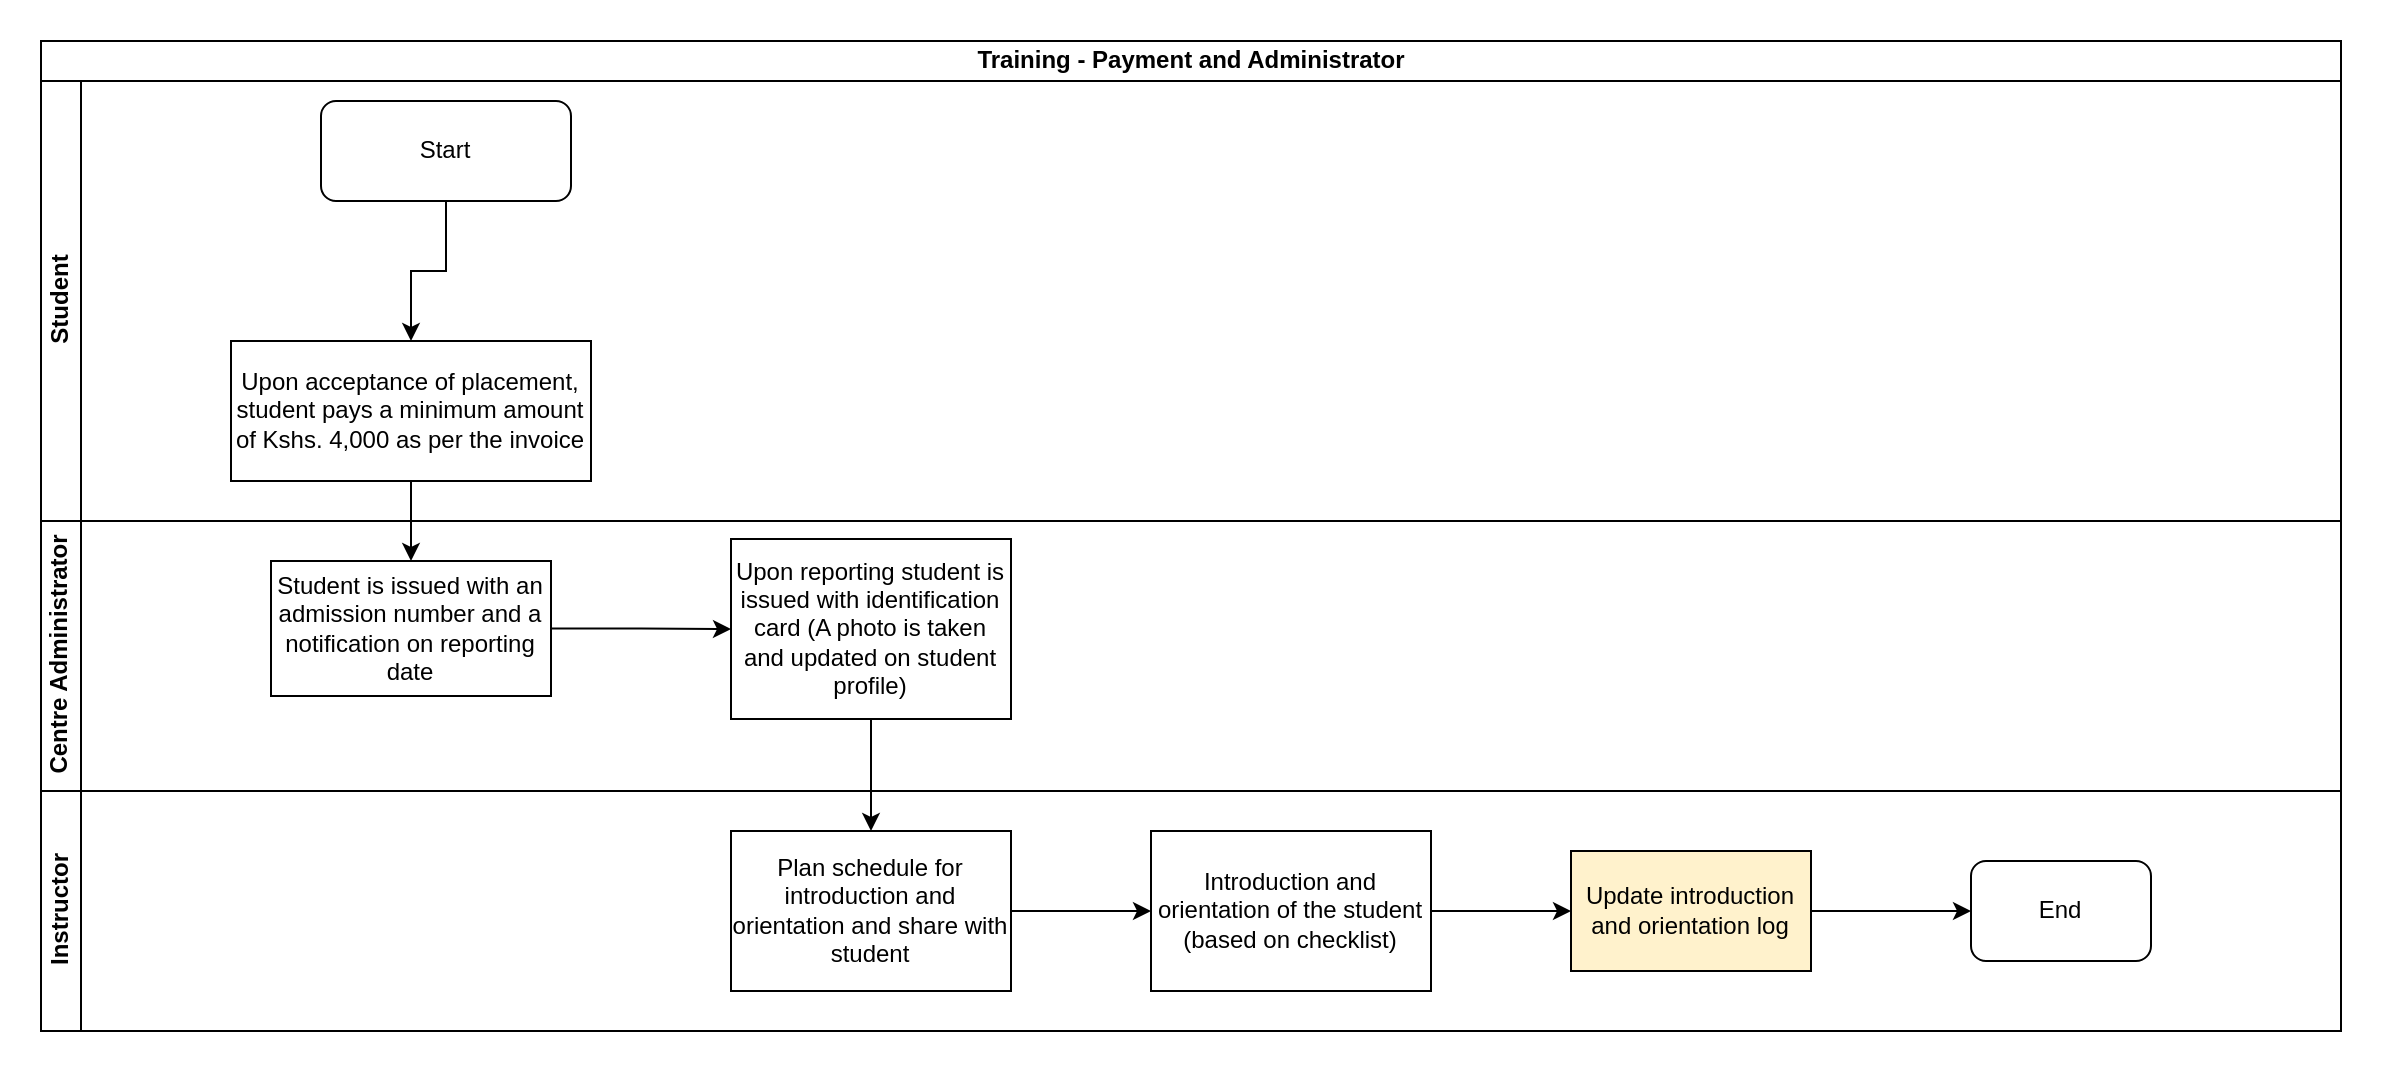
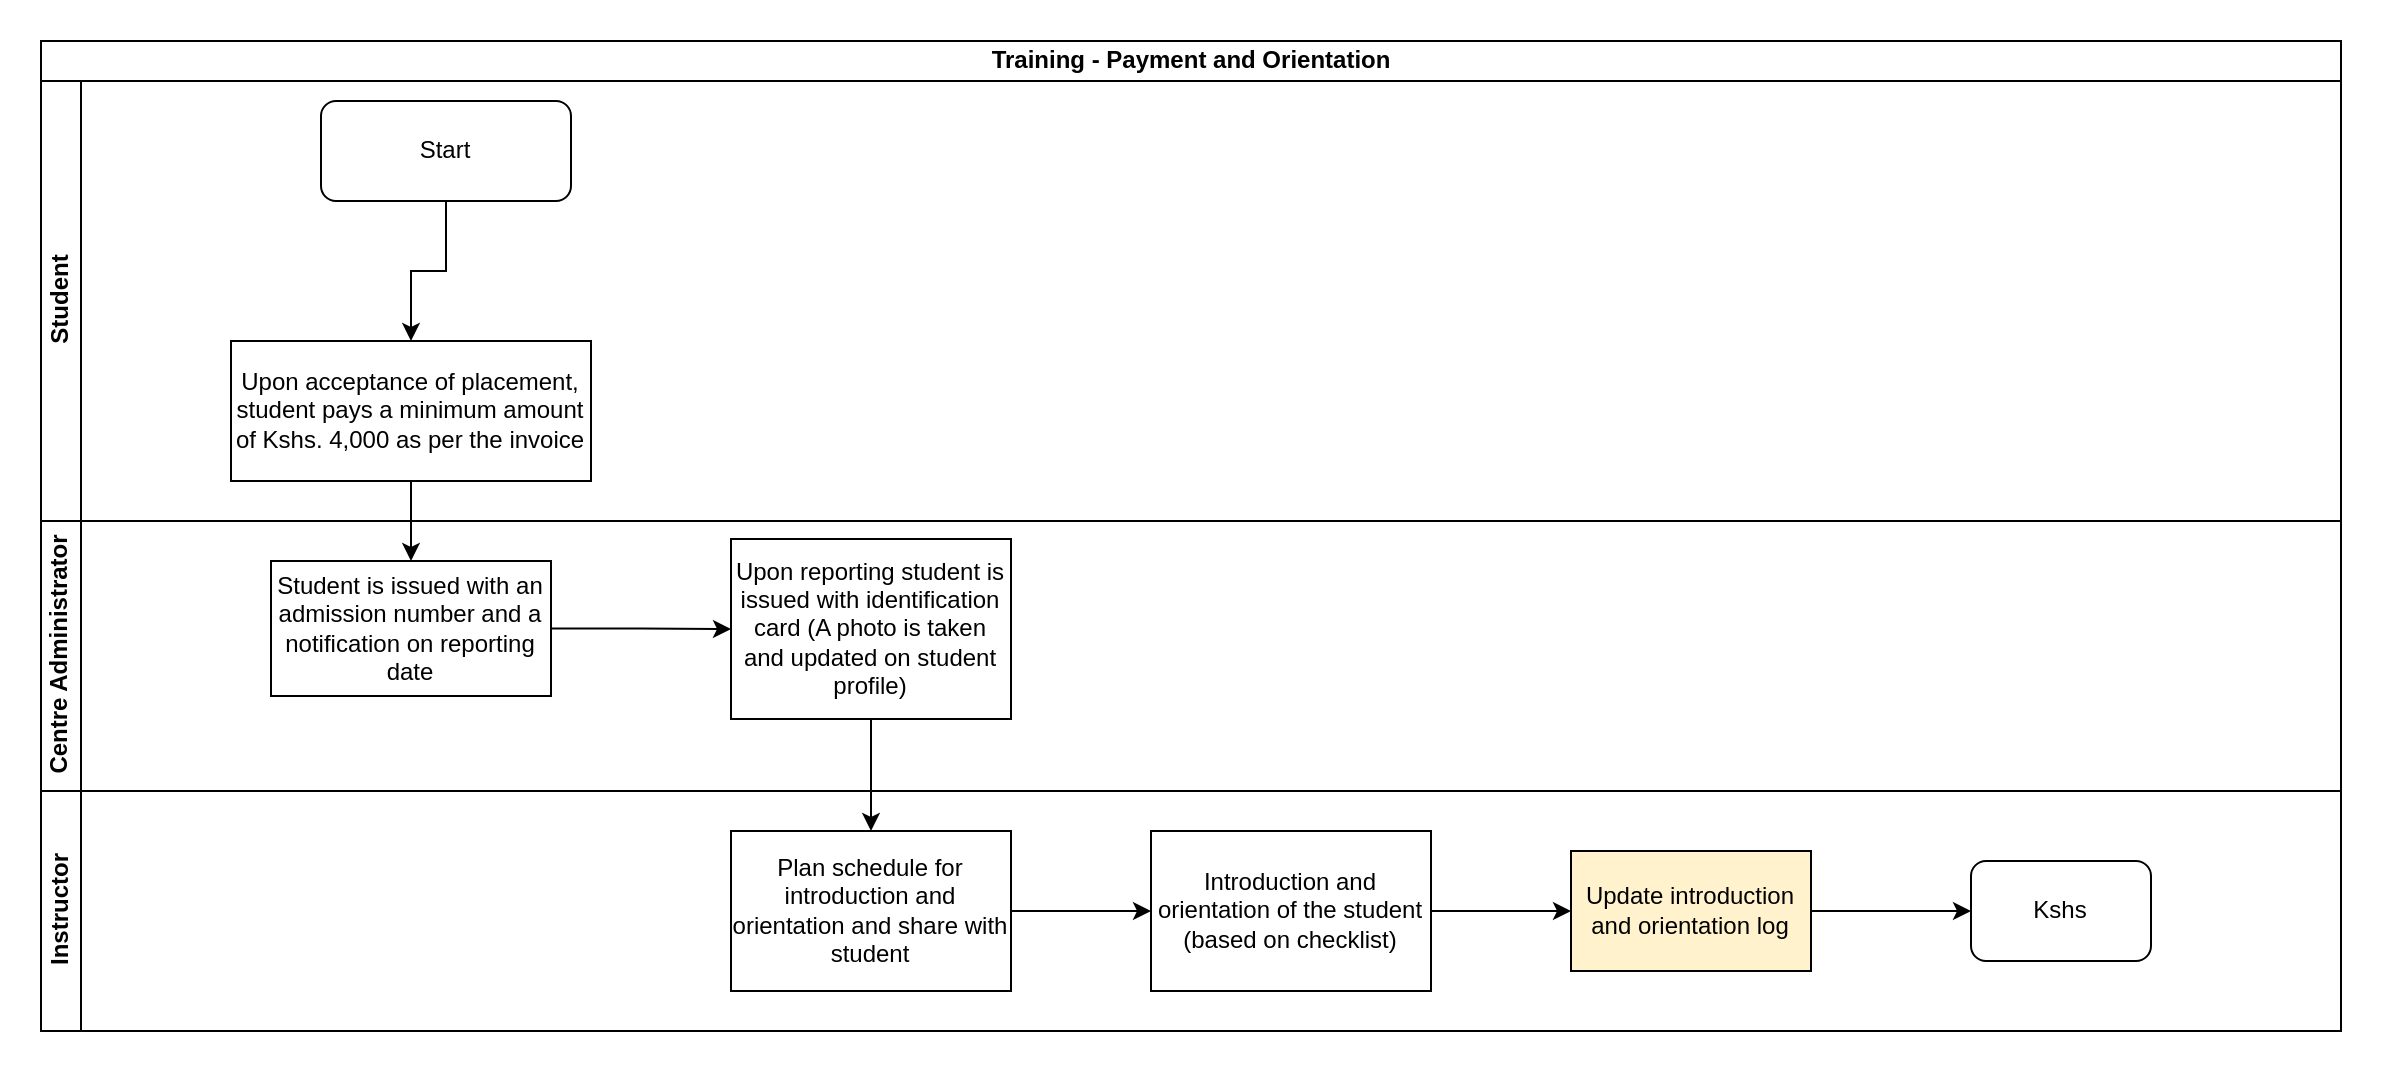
node "Training - Payment and Administrator": label "Training - Payment and Administrator" -> "Training - Payment and Orientation"
node "End": label "End" -> "Kshs"
